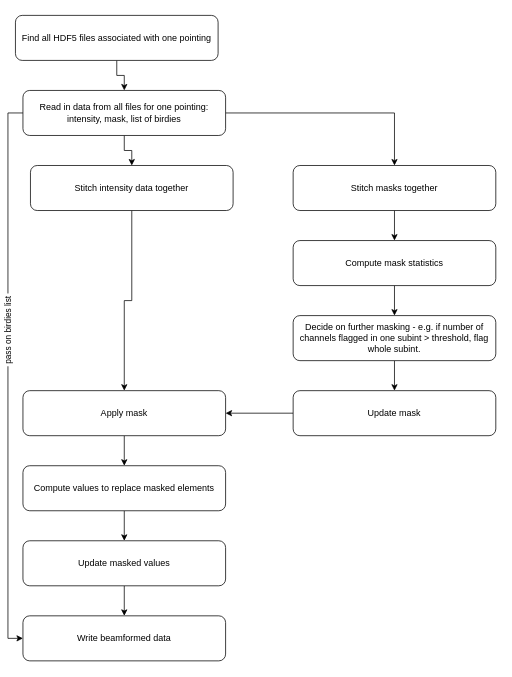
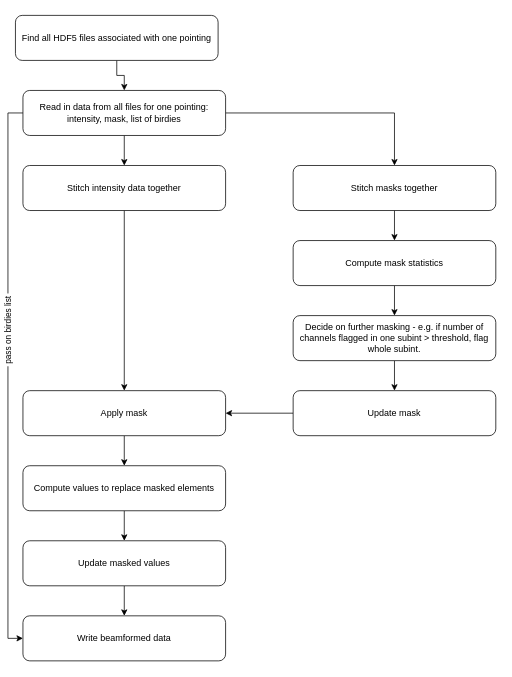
node "Stitch intensity data together": moved (132, 188) -> (124, 188)
